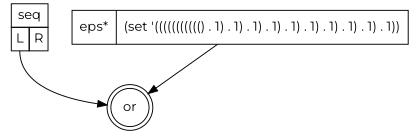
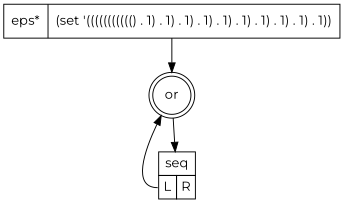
edge "or" -> "seq": added
